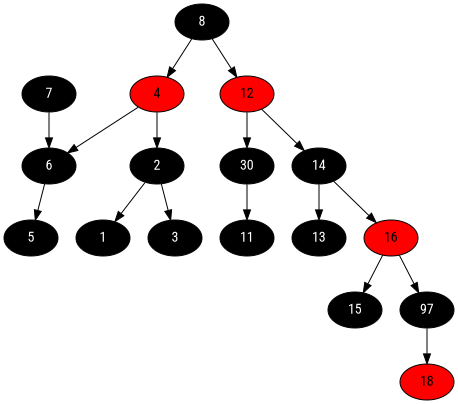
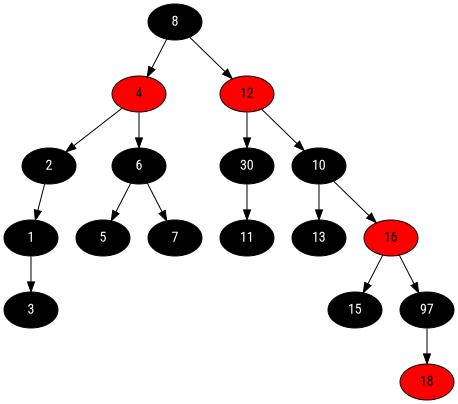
edge "7" -> "6": reversed
node "14": label "14" -> "10"
edge "2" -> "3": now "1" -> "3"
